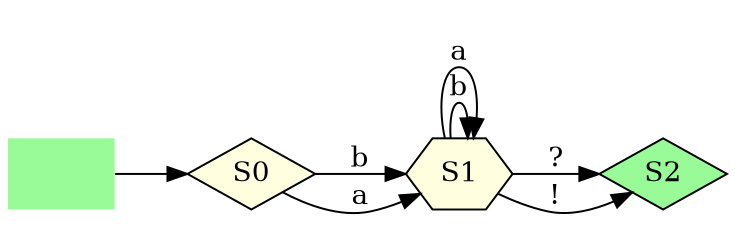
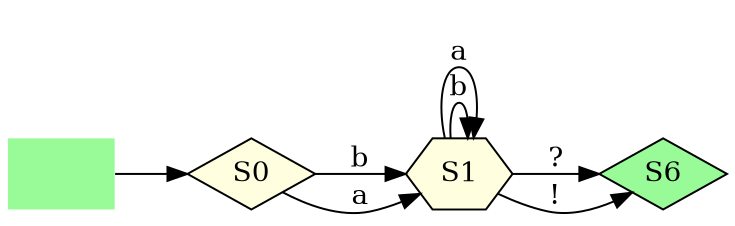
node "S2": label "S2" -> "S6"
